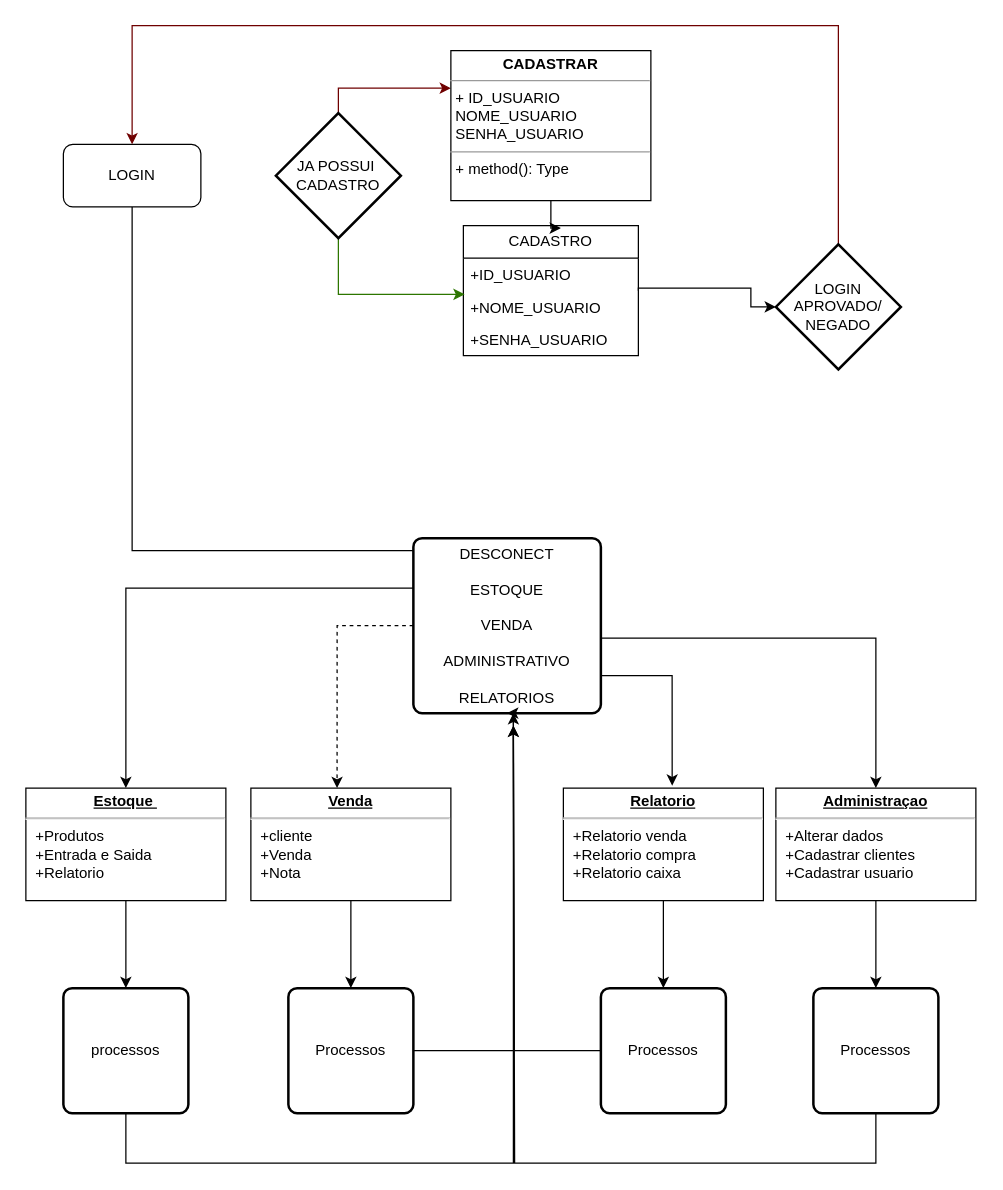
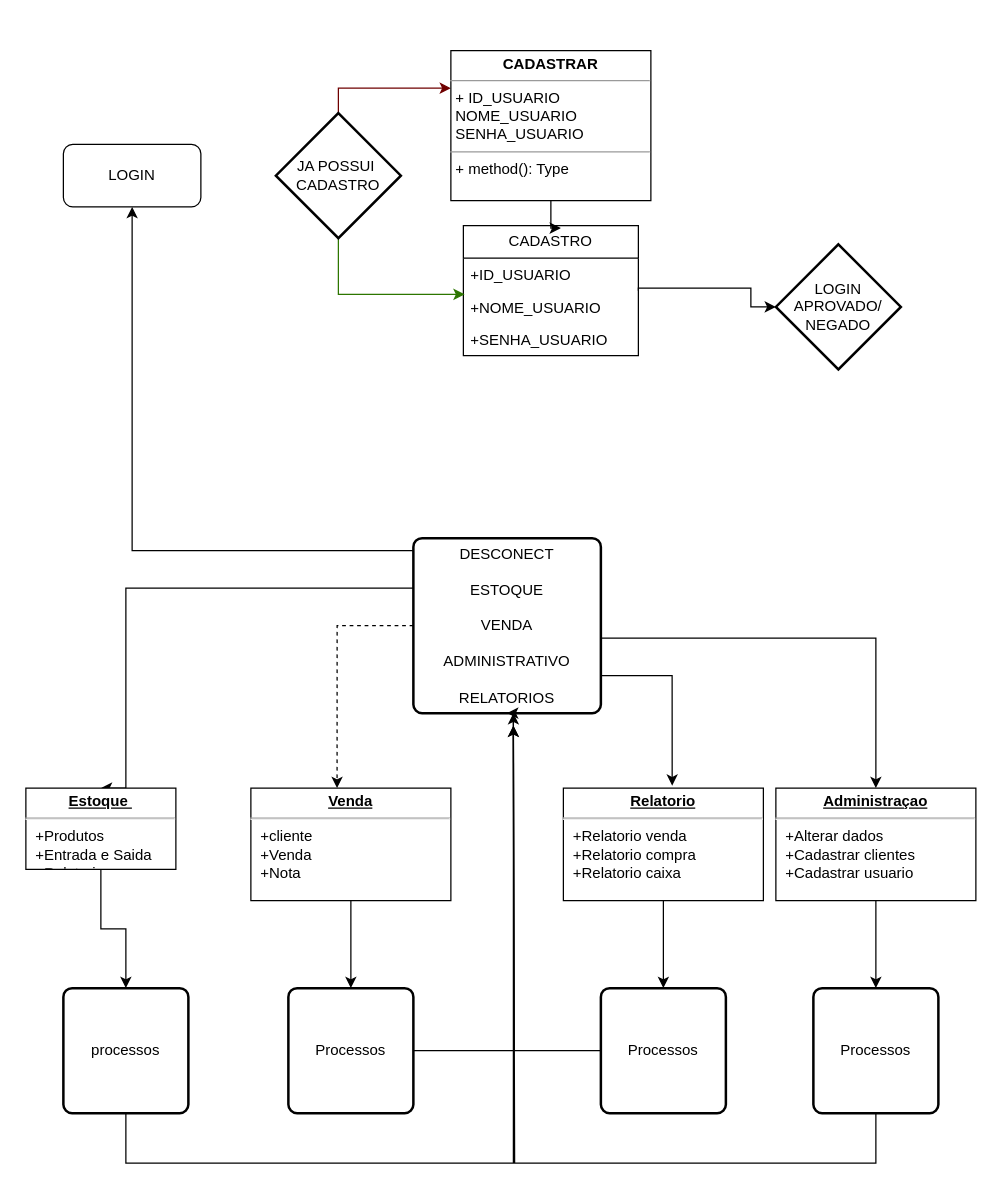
edge "LOGIN APROVADO/ NEGADO" -> "LOGIN": removed
edge "LOGIN" -- "DESCONECT ESTOQUE VENDA ADMINISTRATIVO RELATORIOS": arrowhead none -> classic
node "Estoque +Produtos +Entrada e Saida +Relatorio": size 200x113 -> 150x81
